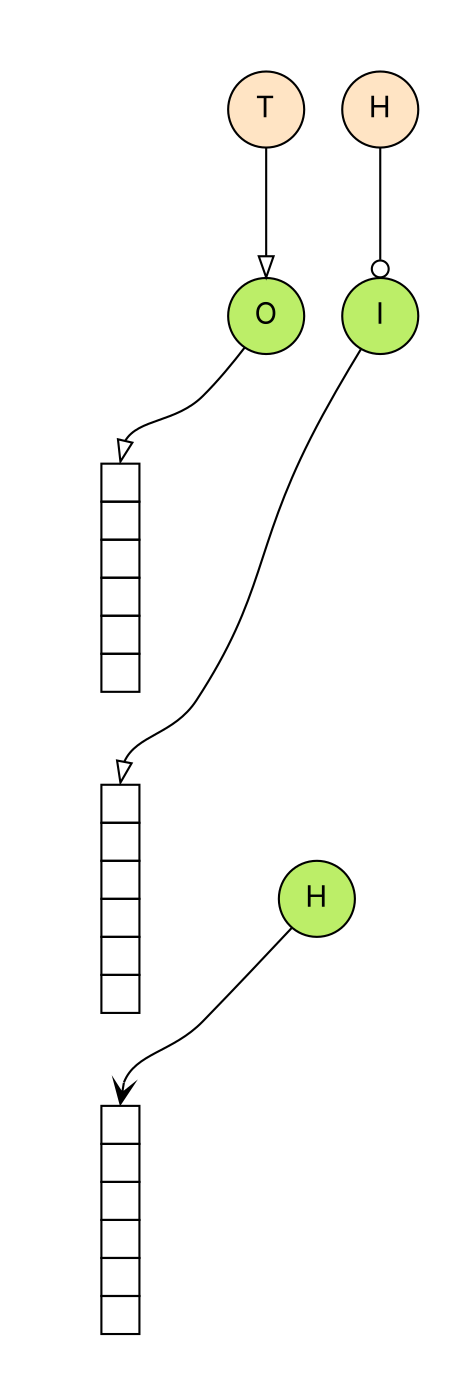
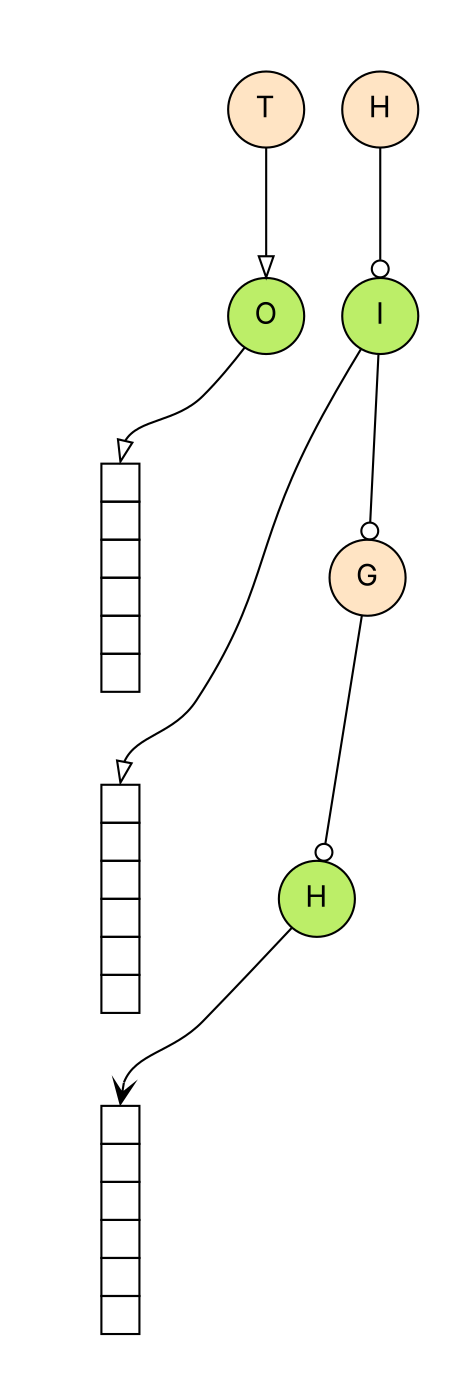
node "G": added
